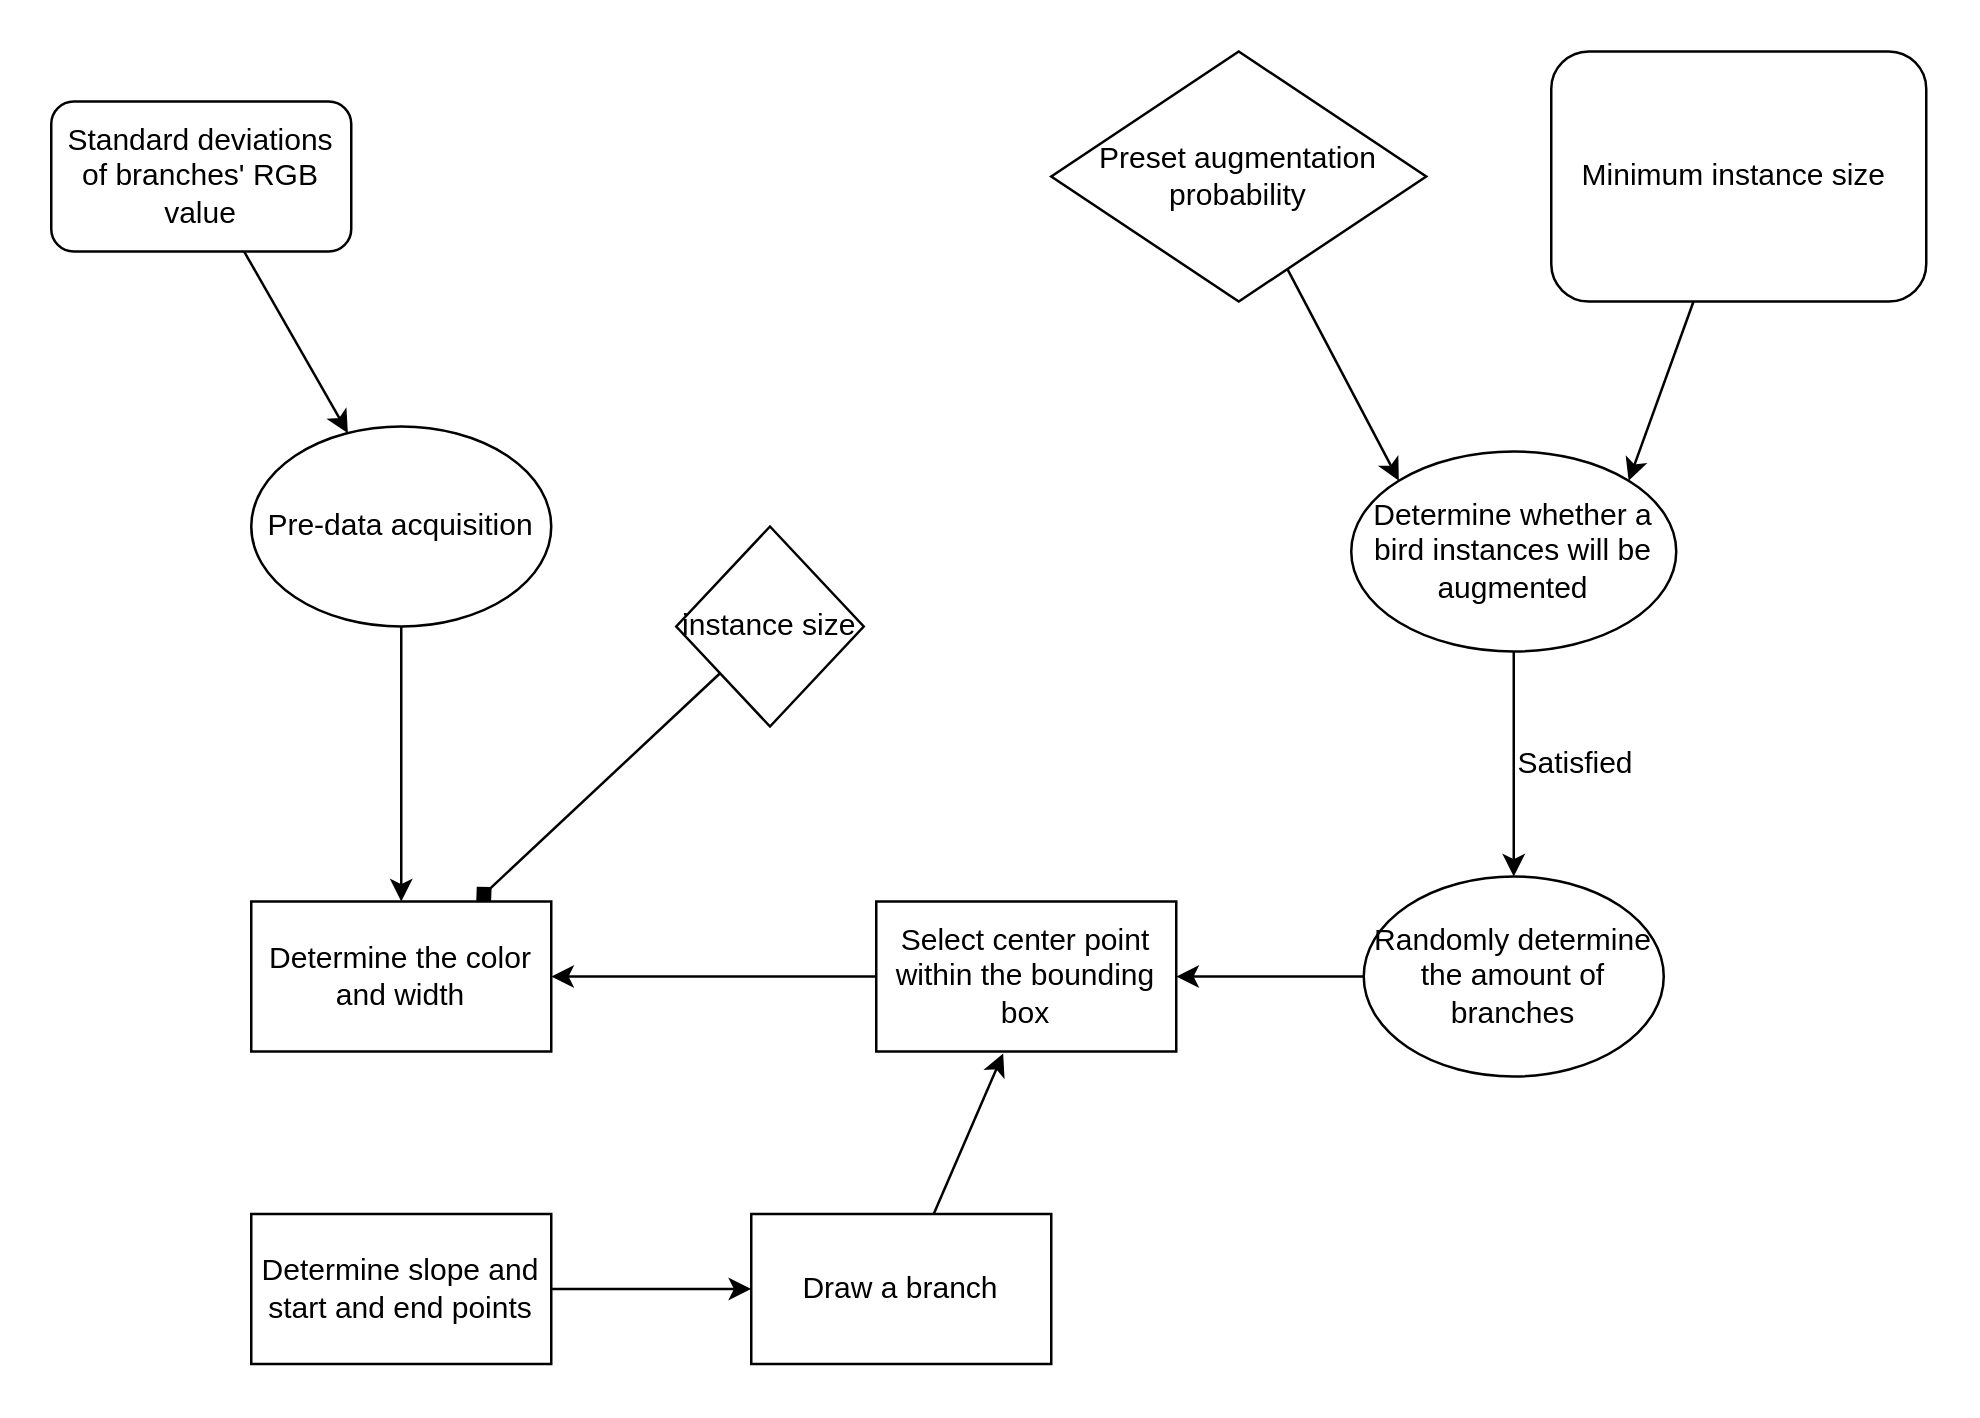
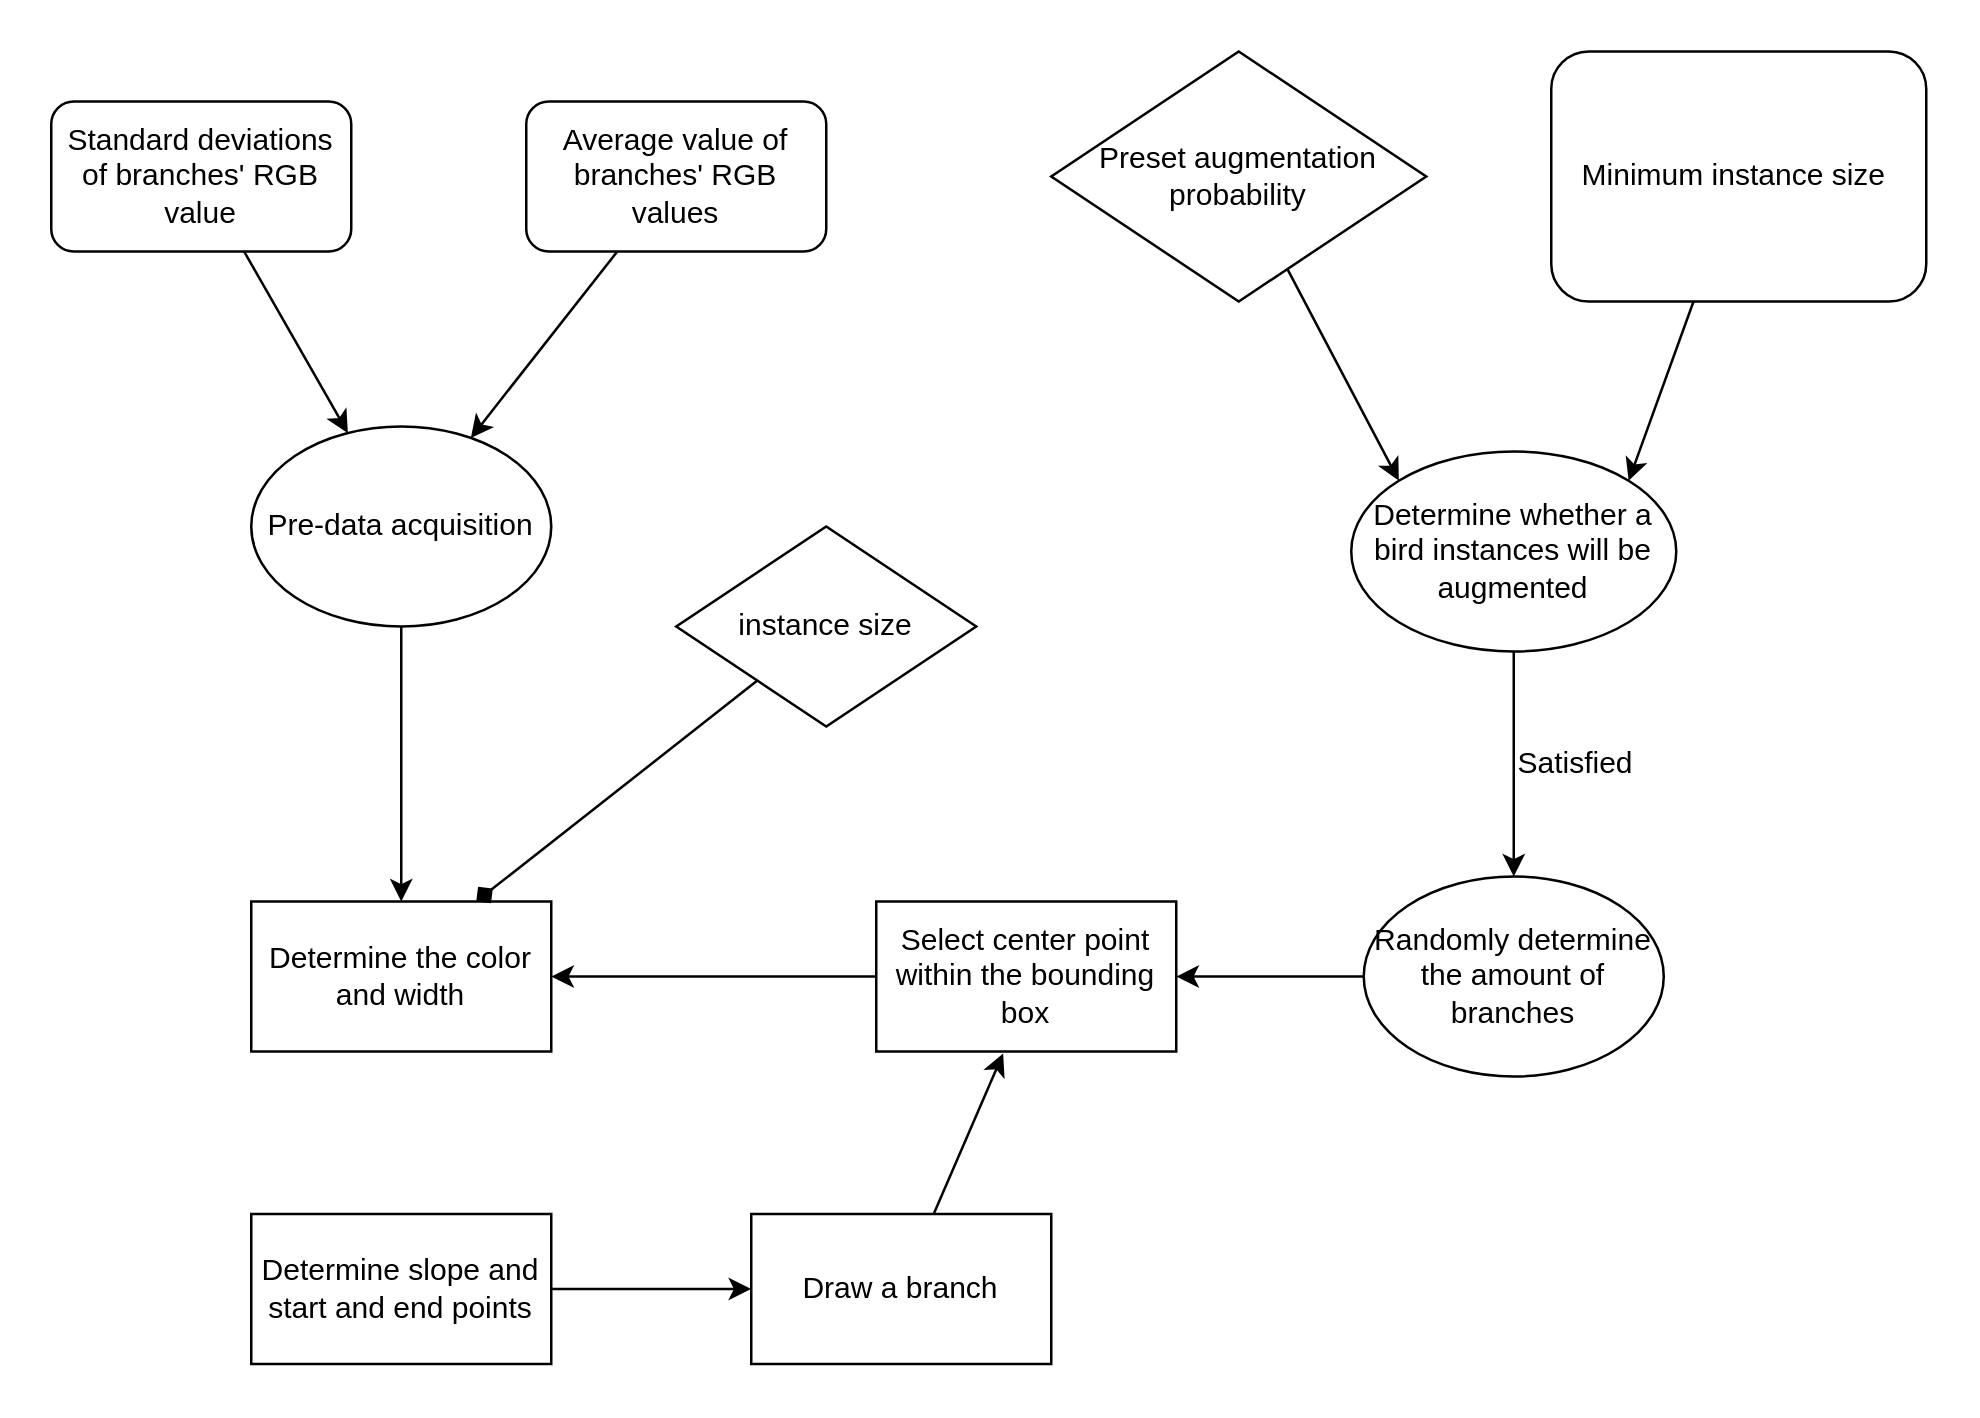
node "Average value of branches' RGB values": added
edge "Average value of branches' RGB values" -> "Pre-data acquisition": added
node "instance size": size 188x200 -> 300x200
